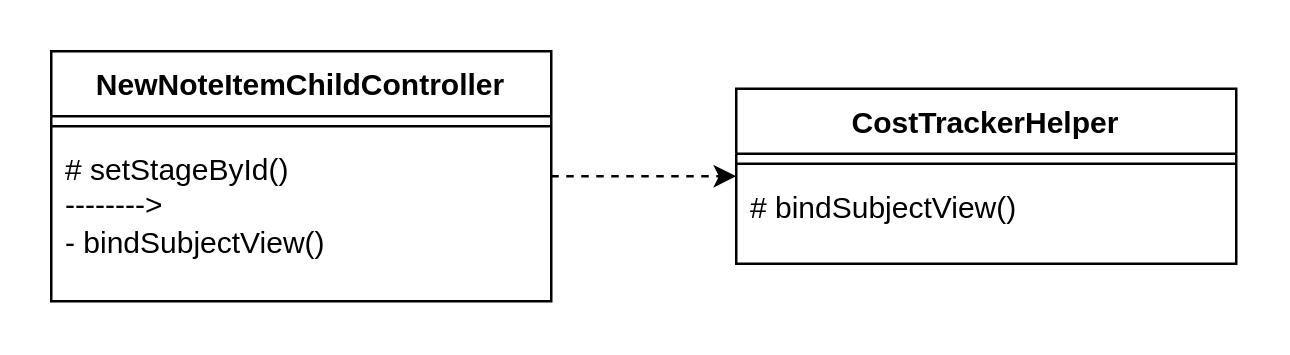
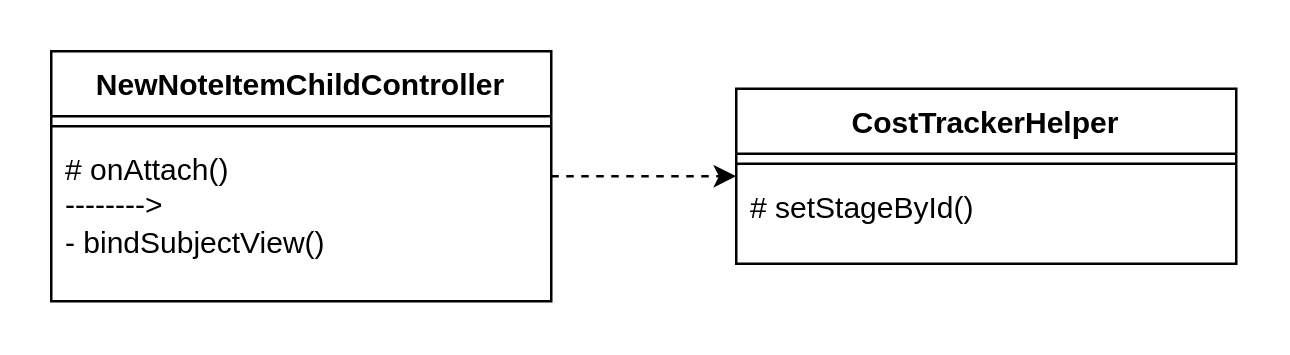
node "# setStageById() --------> - bindSubjectView()": label "# setStageById() --------> - bindSubjectView()" -> "# onAttach() --------> - bindSubjectView()"
node "# bindSubjectView()": label "# bindSubjectView()" -> "# setStageById()"
